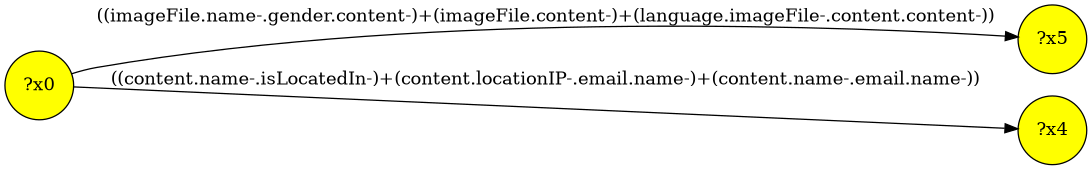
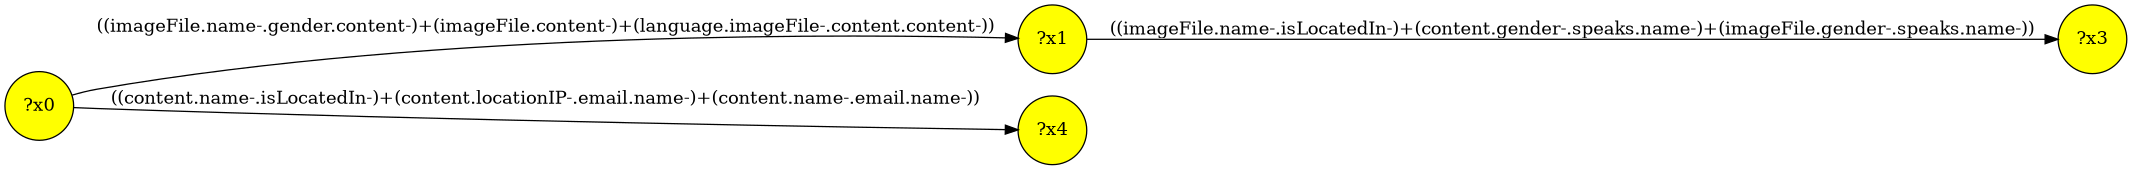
node "?x5": label "?x5" -> "?x1"
node "?x3": added
